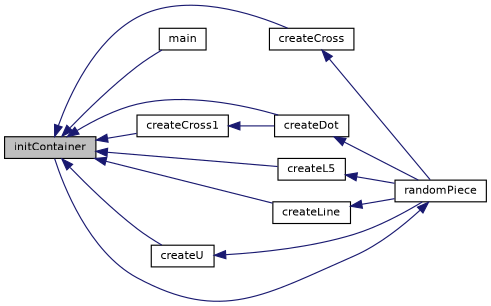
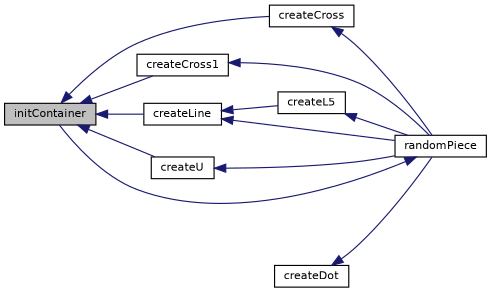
node "main": removed
edge "createDot" -> "initContainer": removed
edge "createDot" -> "createCross1": now "randomPiece" -> "createCross1"
edge "createL5" -> "initContainer": now "createL5" -> "createLine"
